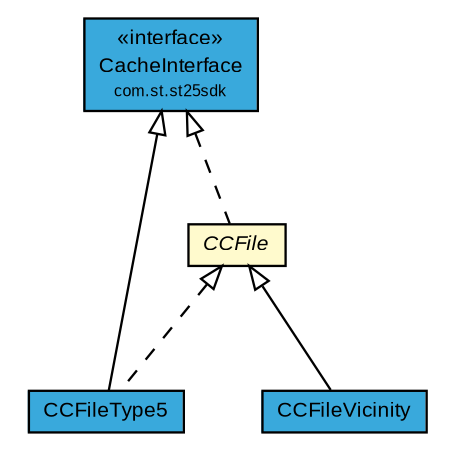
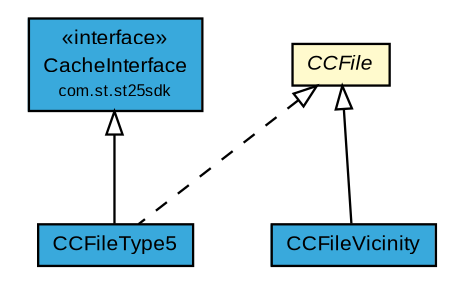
edge "CCFile" -> "CacheInterface": removed
